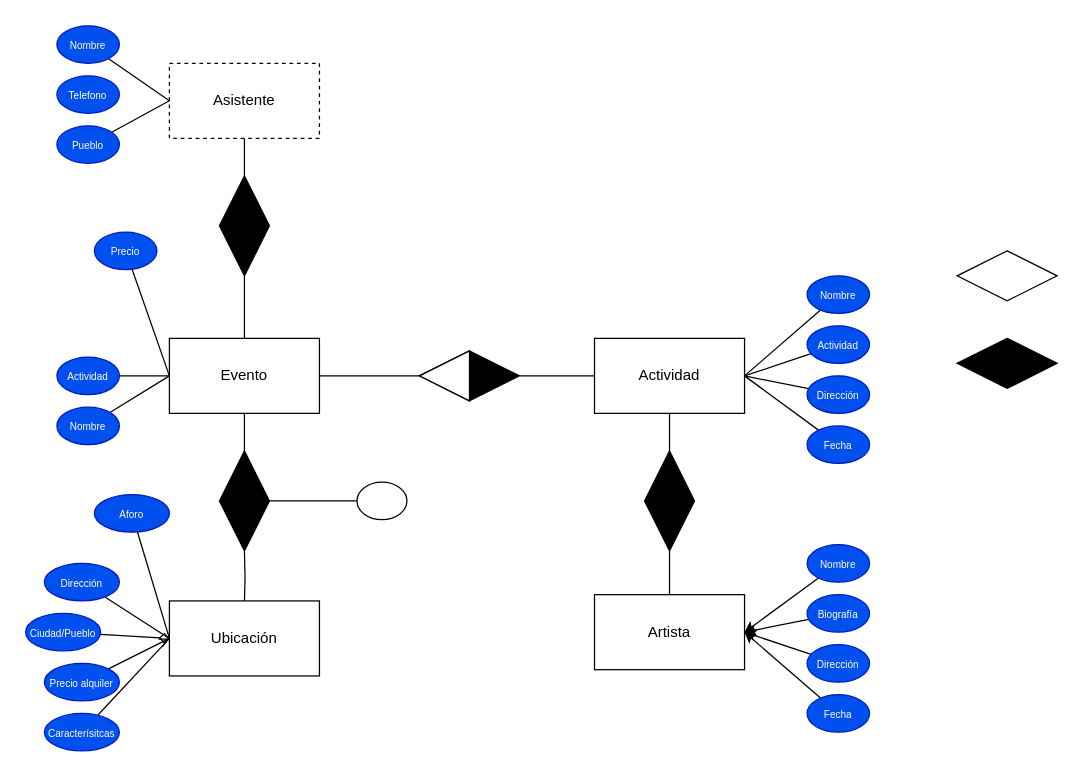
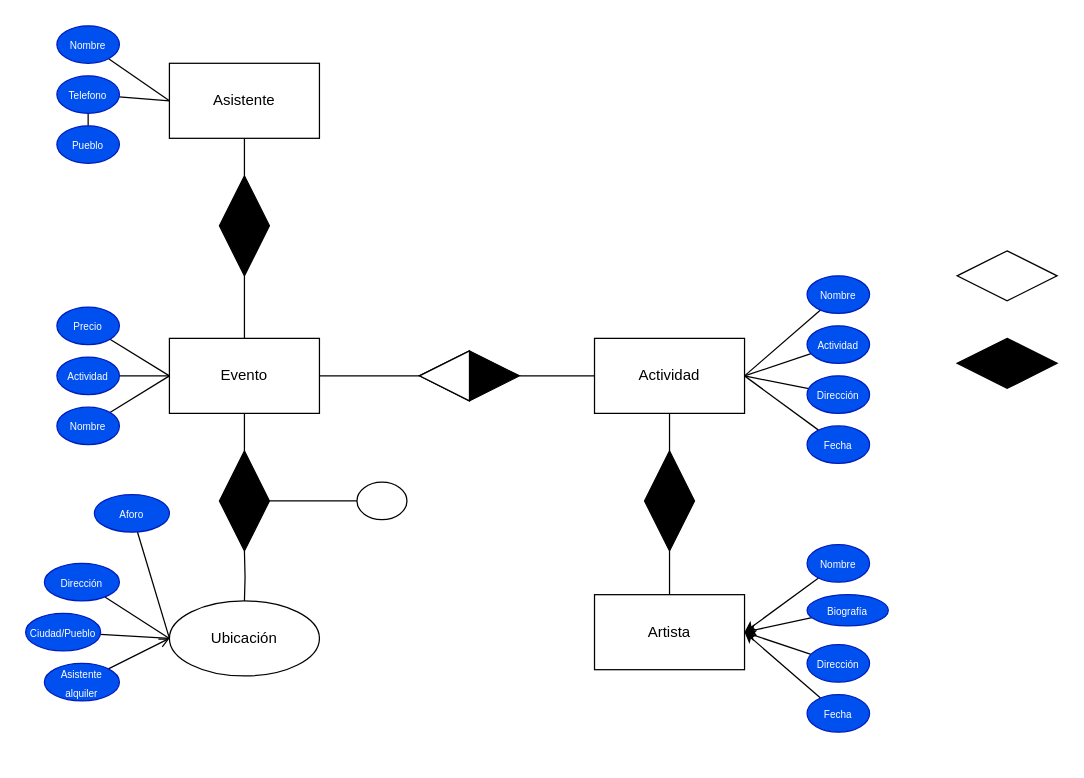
edge "Telefono" -- "Asistente": added
node "Asistente": style dashed -> solid
edge "Asistente" -- "Pueblo": now "Telefono" -- "Pueblo"
node "Precio": moved (126, 251) -> (88, 326)
node "Biografía": size 63x38 -> 81x31
edge "Ciudad/Pueblo" -> "Ubicación": arrowhead diamond -> none
node "Ubicación": shape rectangle -> ellipse
edge "Ubicación" -- "Caracterísitcas": removed
node "Precio alquiler": label "Precio alquiler" -> "Asistente alquiler"
node "Caracterísitcas": removed
